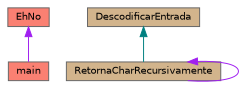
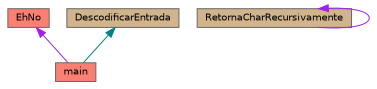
edge "RetornaCharRecursivamente" -> "DescodificarEntrada": now "main" -> "DescodificarEntrada"
